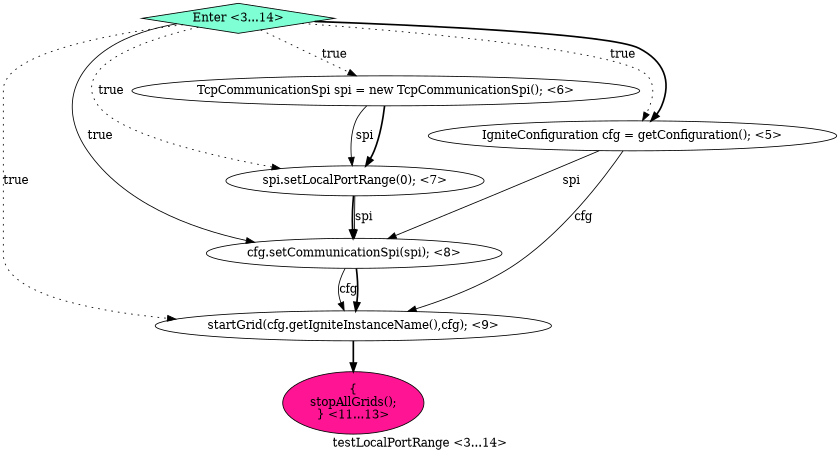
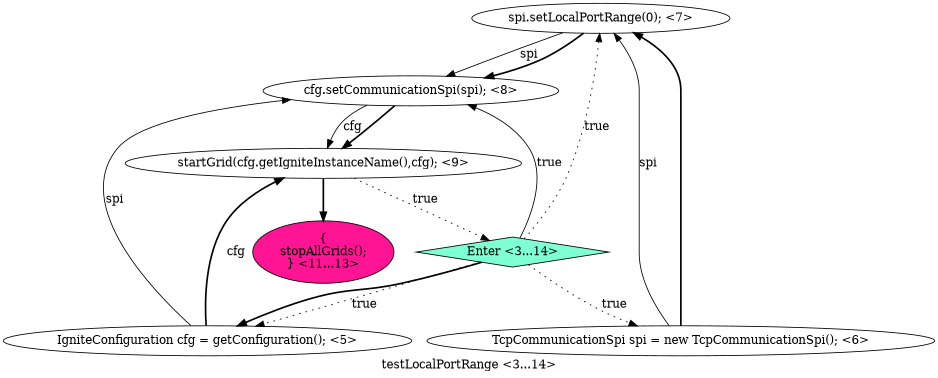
edge "Enter <3...14>" -> "startGrid(cfg.getIgniteInstanceName(),cfg); <9>": reversed
edge "IgniteConfiguration cfg = getConfiguration(); <5>" -> "startGrid(cfg.getIgniteInstanceName(),cfg); <9>": style solid -> bold
